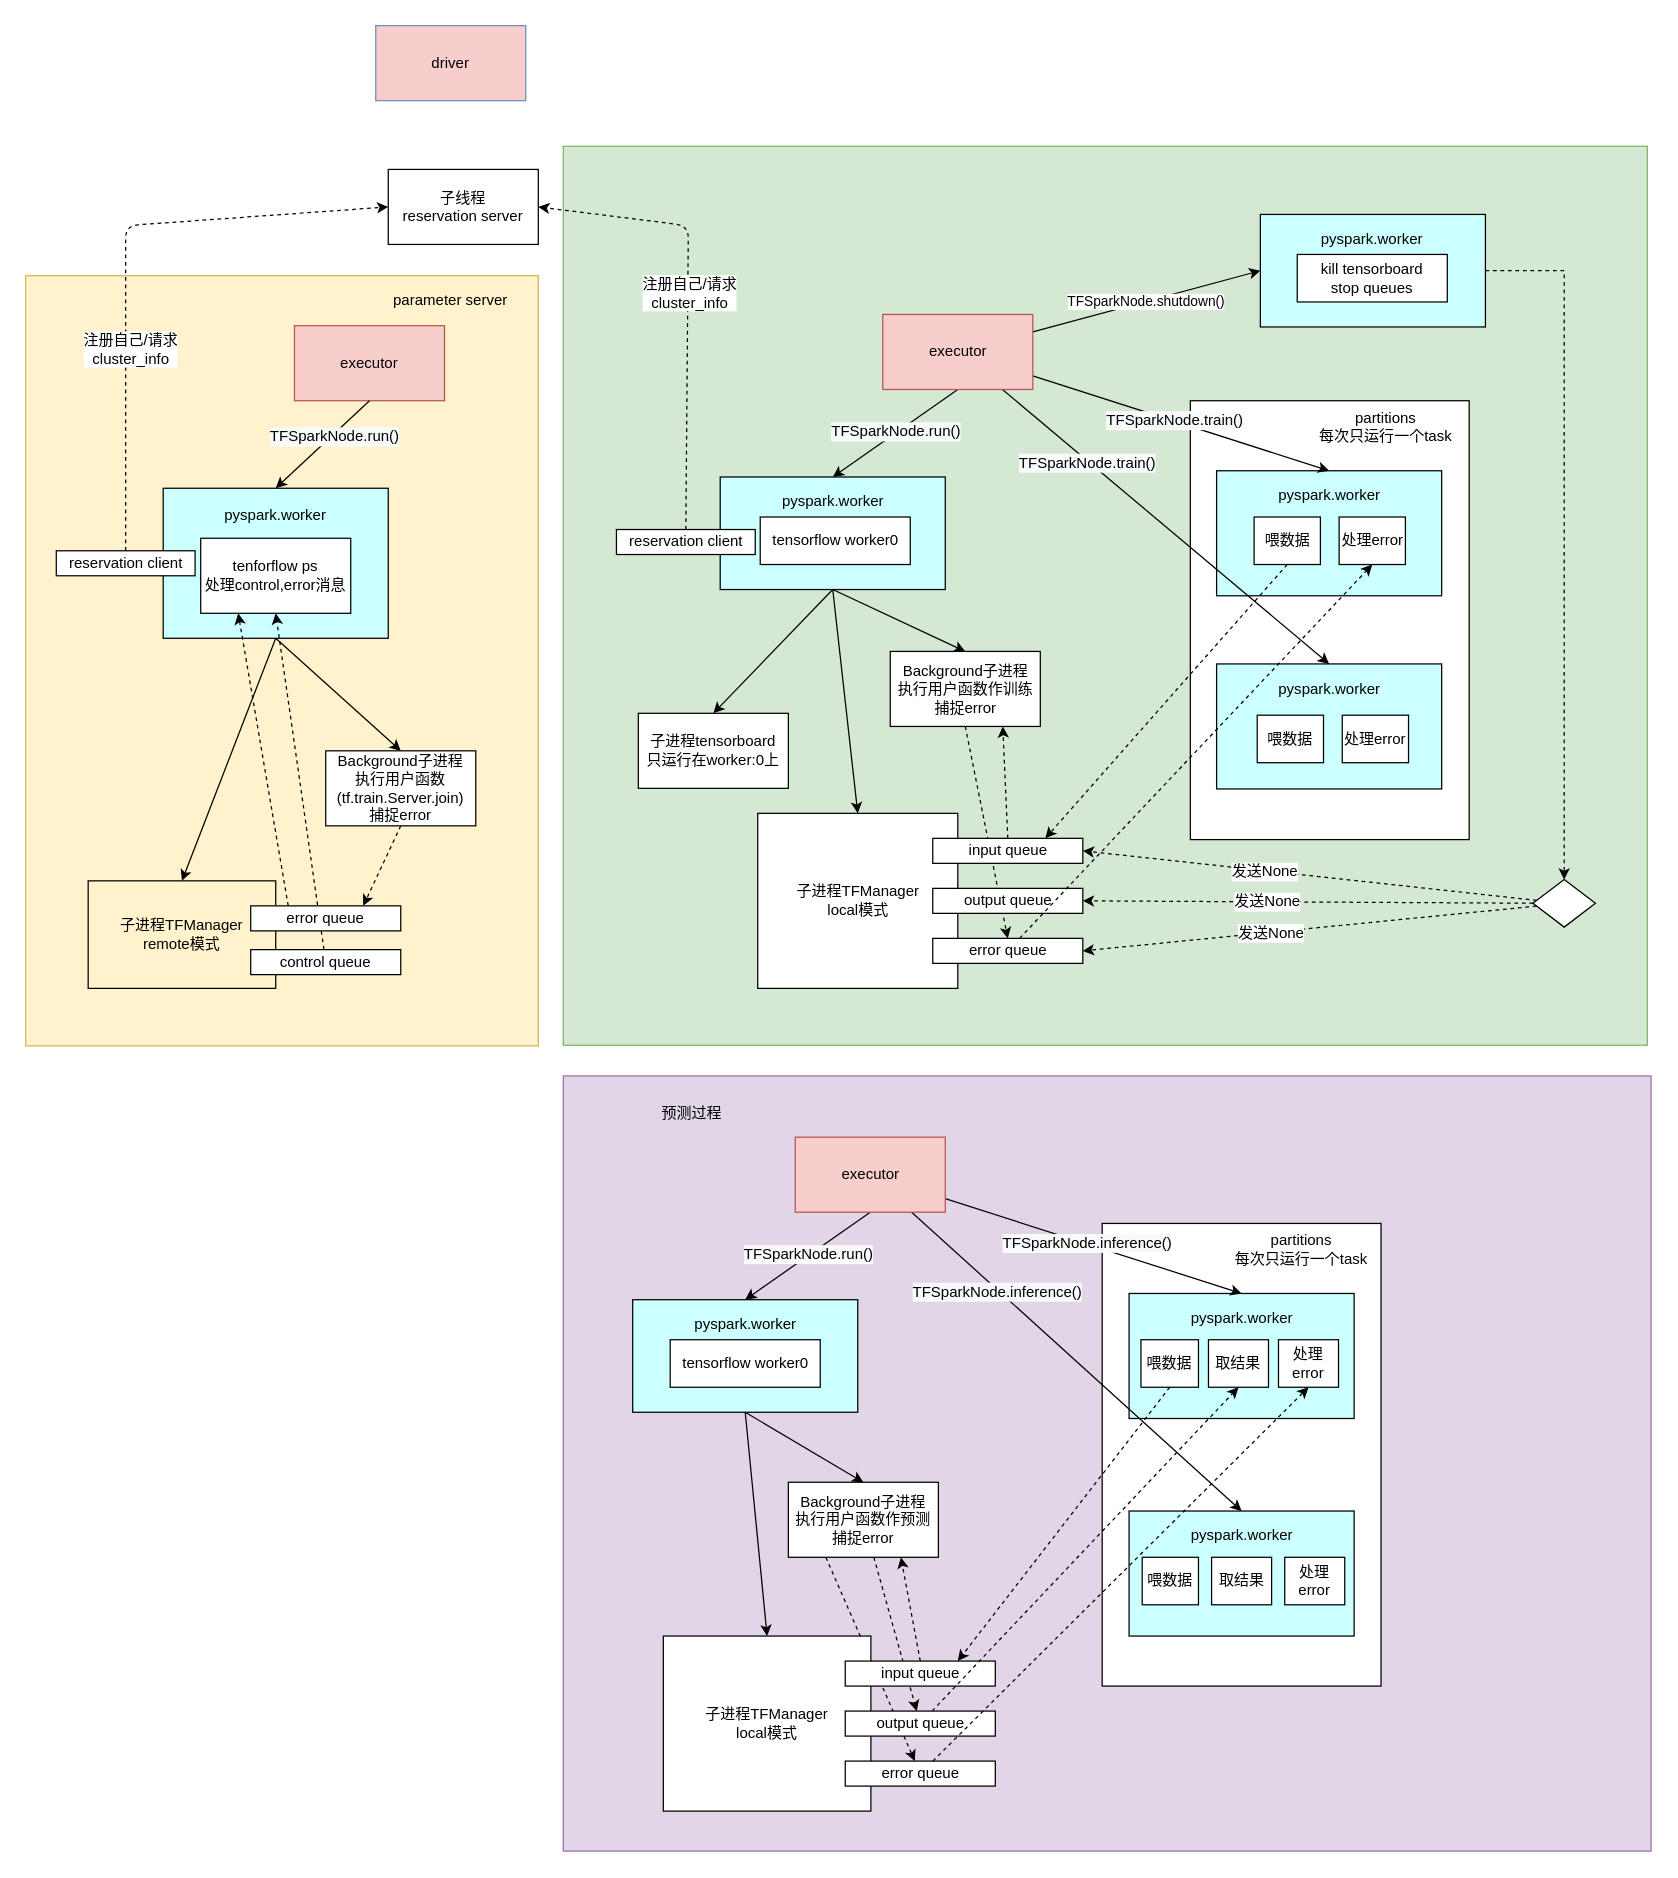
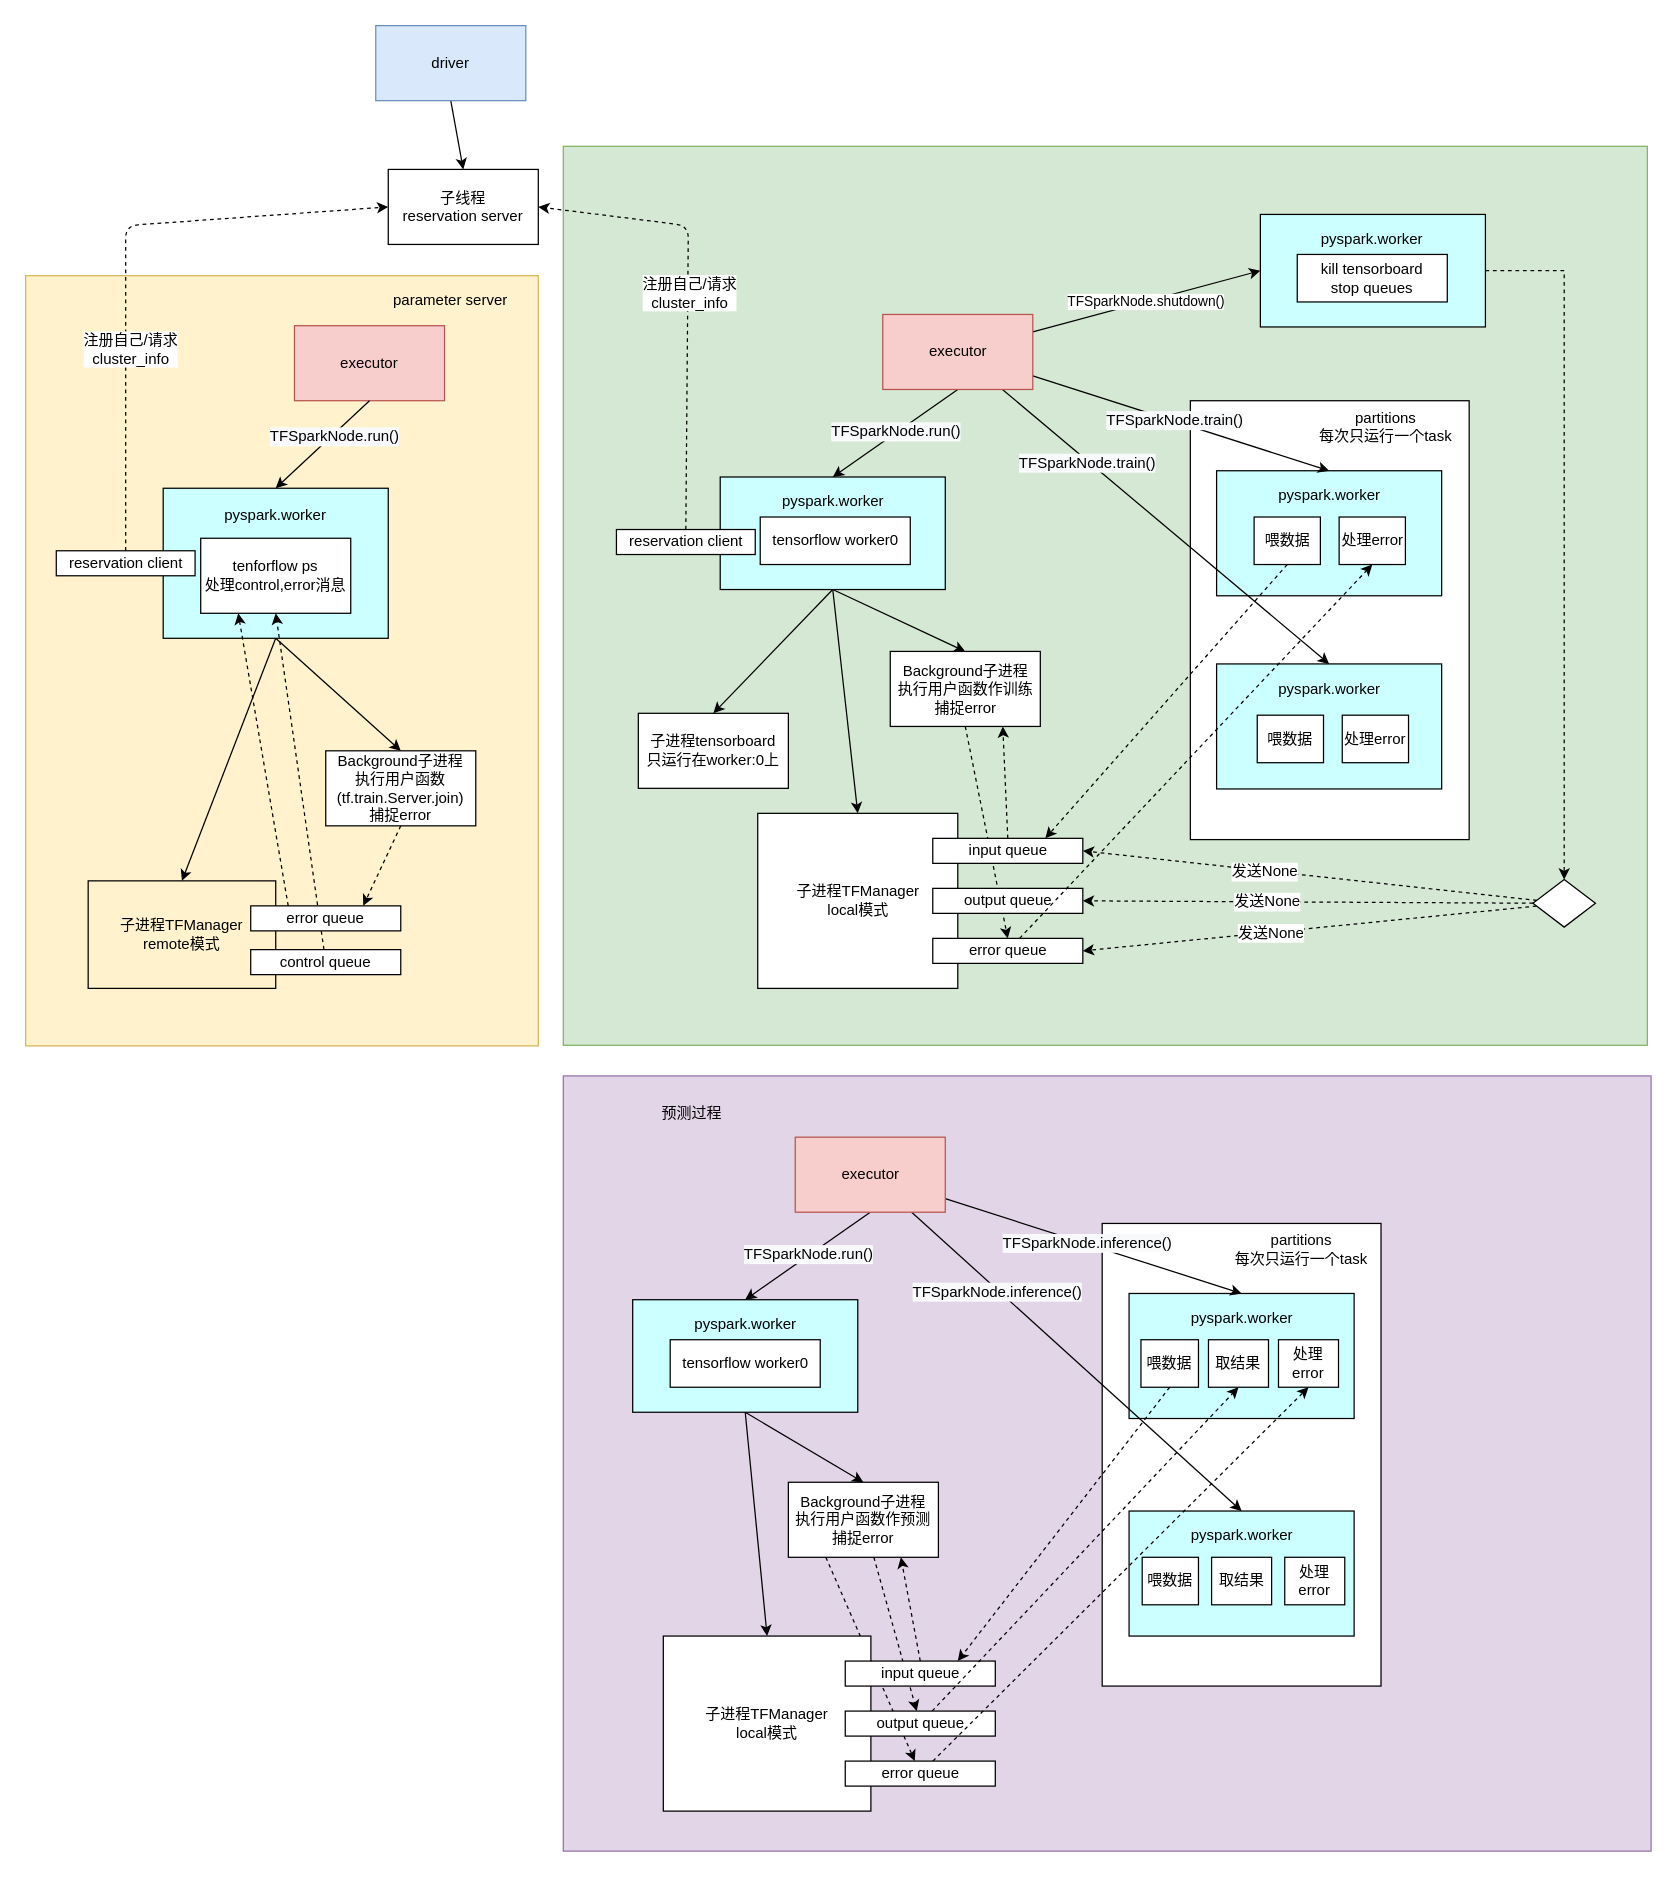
node "driver": fillcolor #f8cecc -> #dae8fc
edge "driver" -> "子线程 reservation server": added
